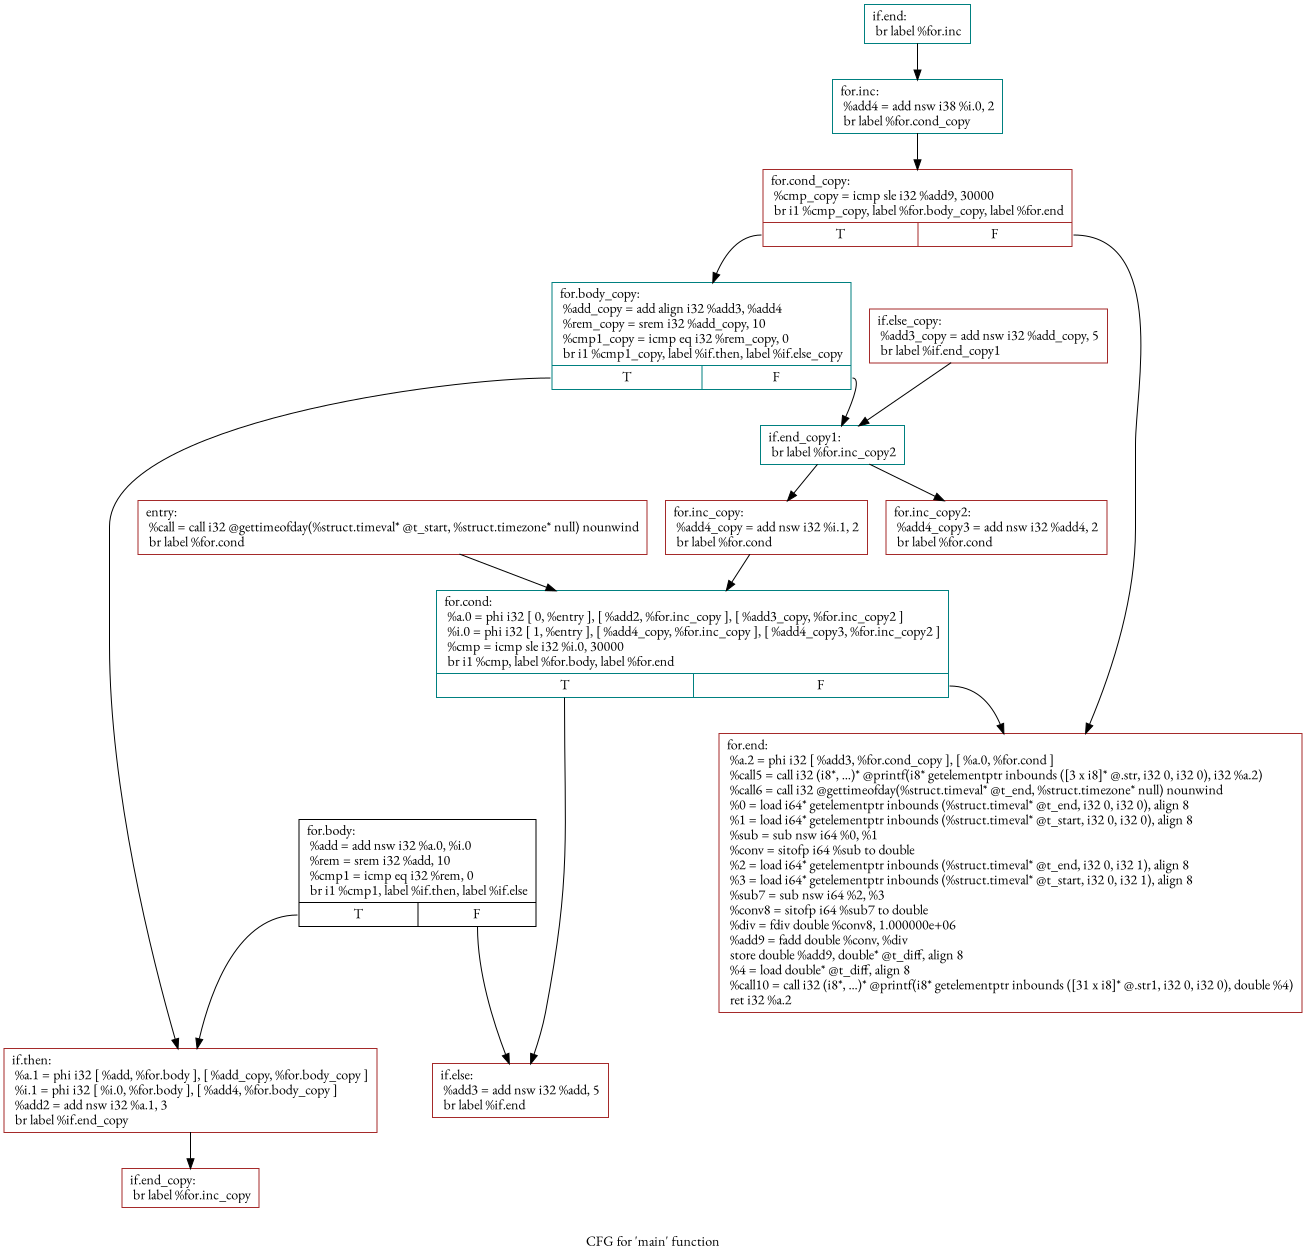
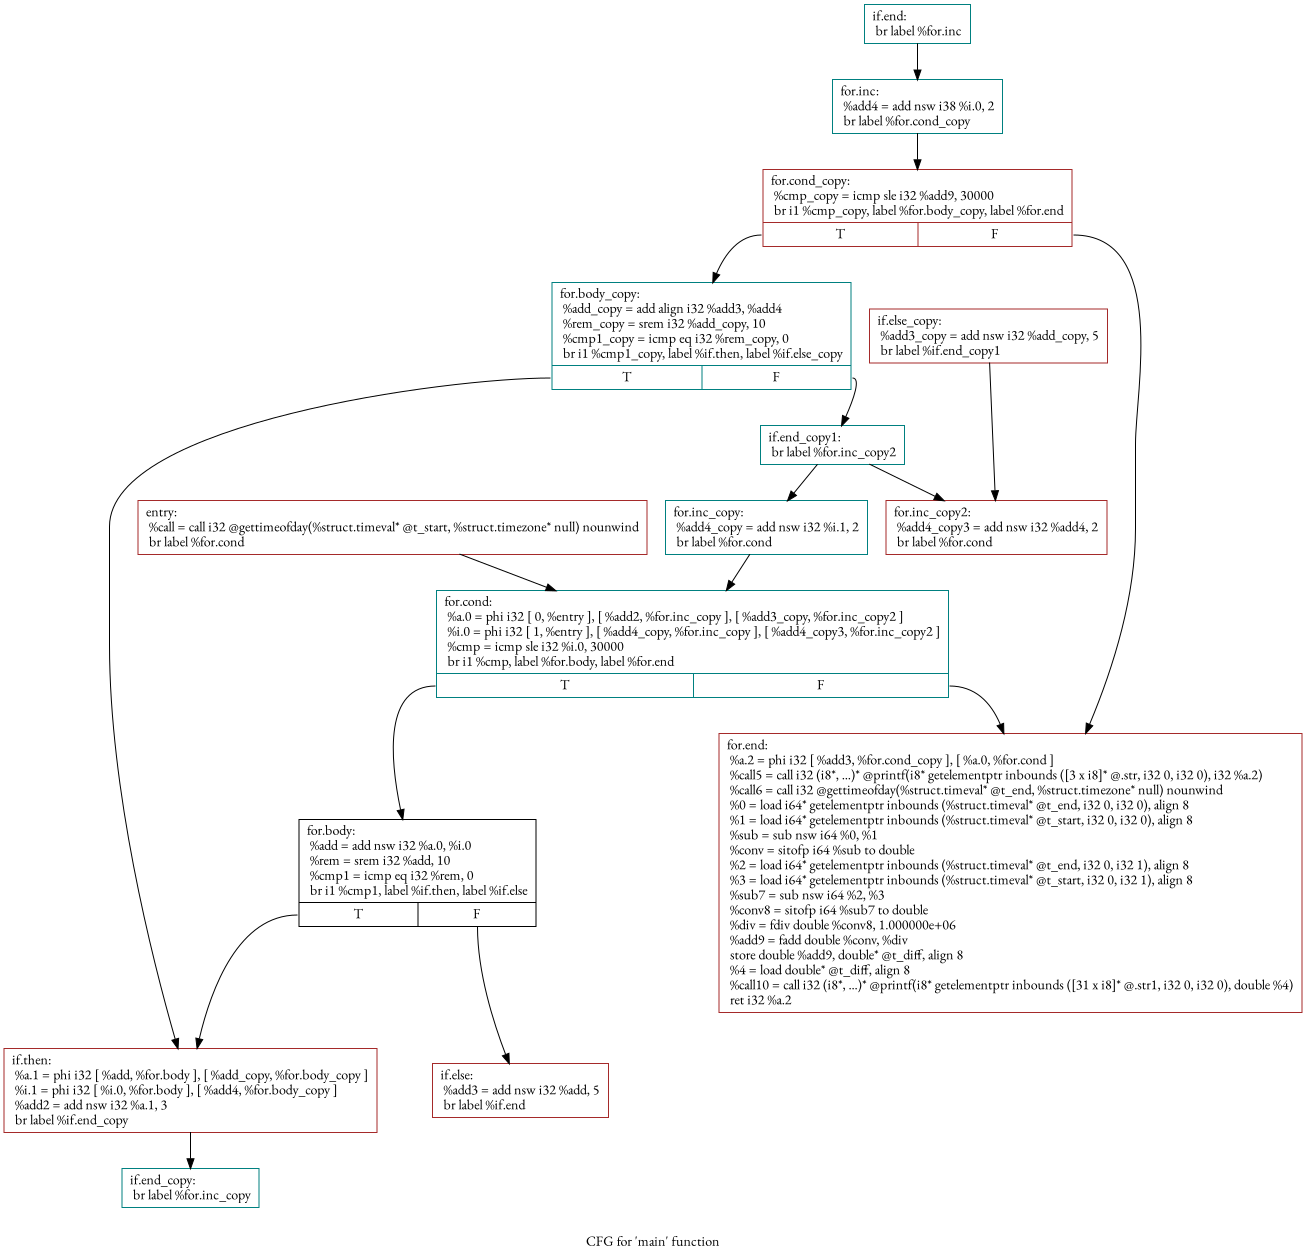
edge "if.else_copy:" -> "if.end_copy1:": now "if.else_copy:" -> "for.inc_copy2:"
node "for.inc_copy:": color brown -> teal
edge "for.cond:" -> "if.else:": now "for.cond:" -> "for.body:"
node "if.end_copy:": color brown -> teal
